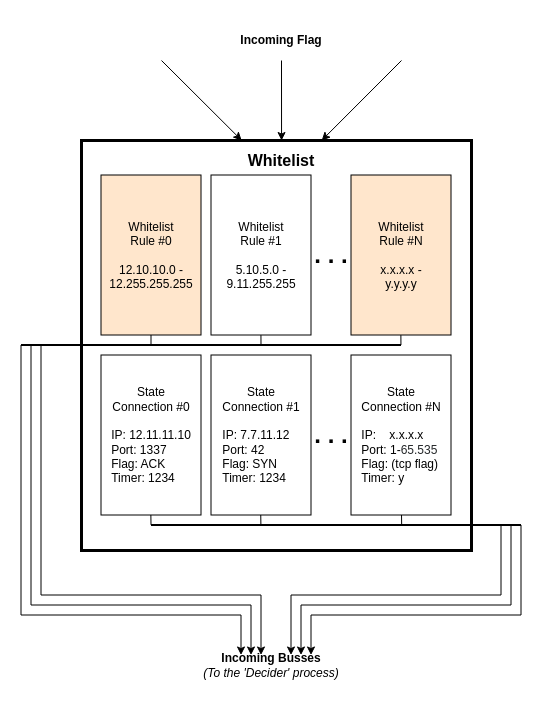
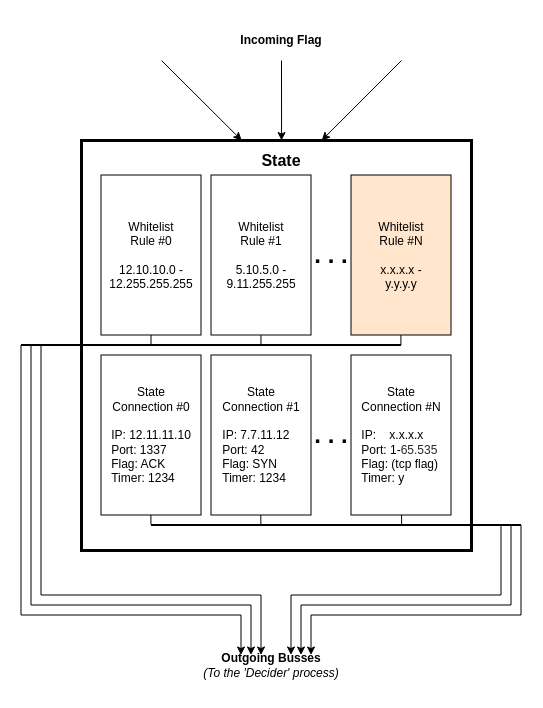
node "Whitelist": label "Whitelist" -> "State"
node "Whitelist Rule #0 12.10.10.0 - 12.255.255.255": fillcolor #ffe6cc -> #ffffff
node "Incoming Busses (To the 'Decider' process)": label "Incoming Busses (To the 'Decider' process)" -> "Outgoing Busses (To the 'Decider' process)"
